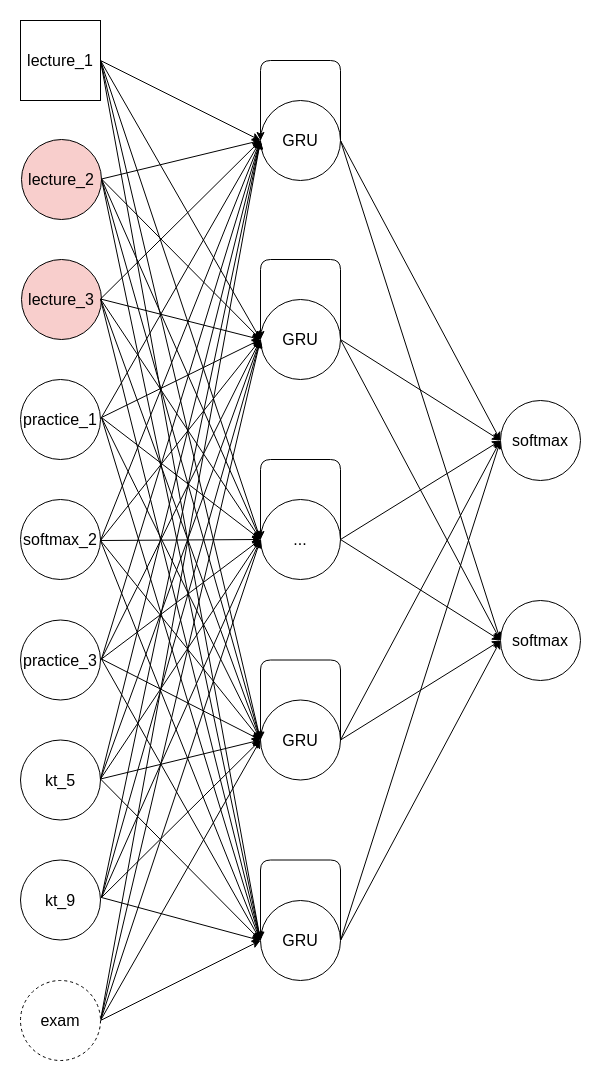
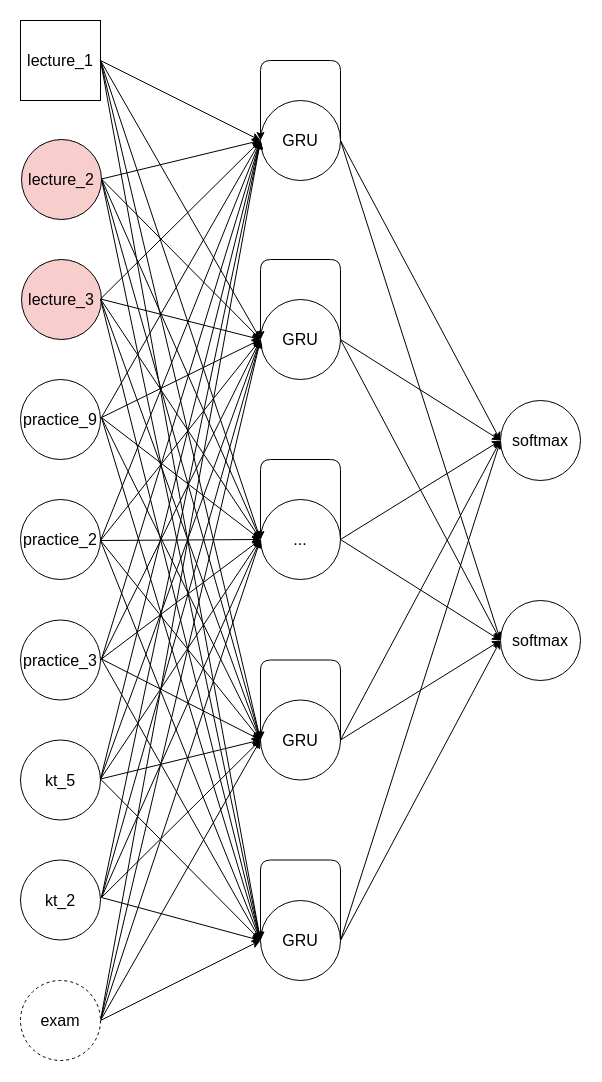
node "practice_1": label "practice_1" -> "practice_9"
node "softmax_2": label "softmax_2" -> "practice_2"
node "kt_9": label "kt_9" -> "kt_2"
